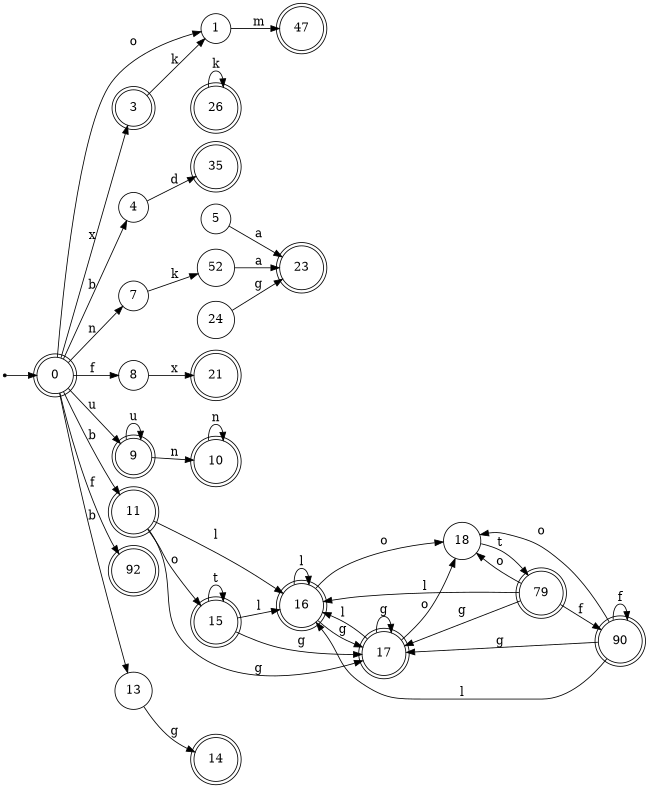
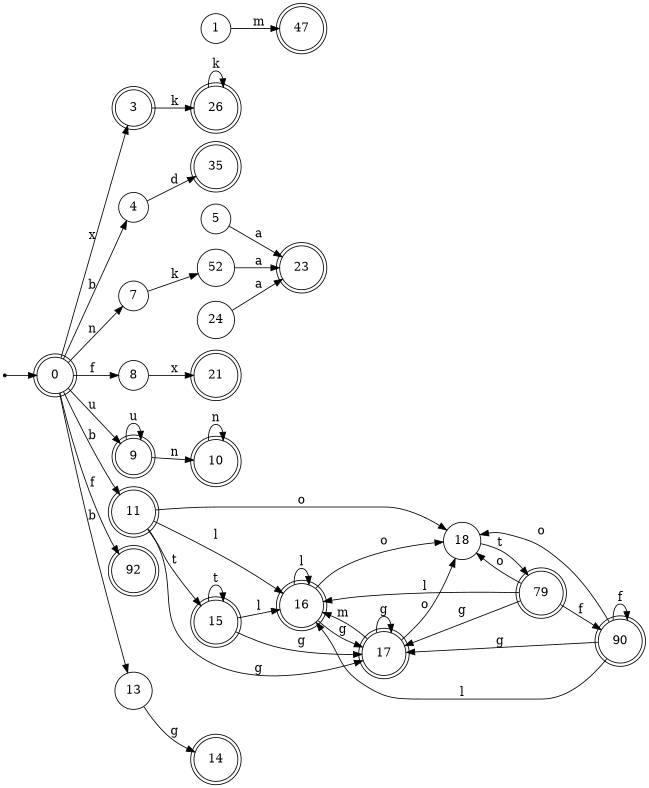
edge "3" -> "1": now "3" -> "26"
edge "0" -> "1": removed, label "o"
edge "24" -> "23": label "g" -> "a"
edge "11" -> "18": added, label "o"
edge "11" -> "15": label "o" -> "t"
edge "17" -> "16": label "l" -> "m"
